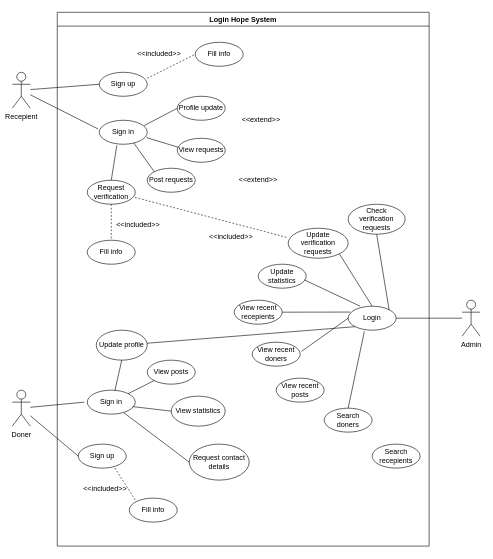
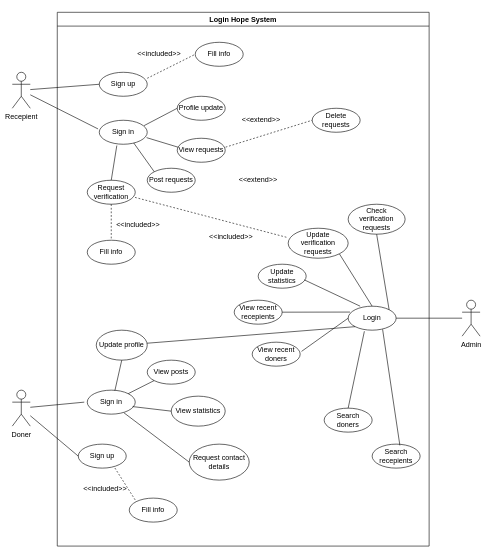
node "Delete requests": added
edge "Delete requests" -- "View requests": added
edge "Login" -- "Search recepients": added
node "View recent posts": removed
